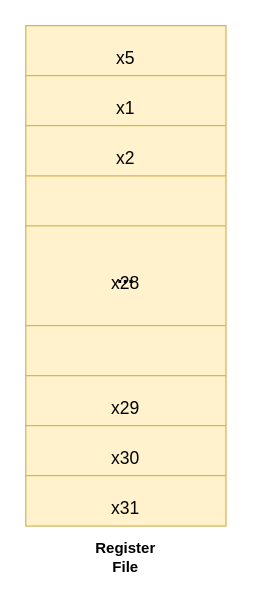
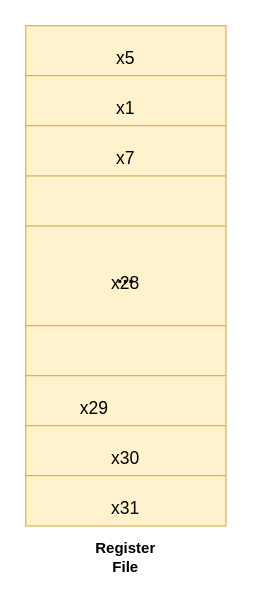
node "x2": label "x2" -> "x7"
node "x29": moved (126, 407) -> (94, 407)
